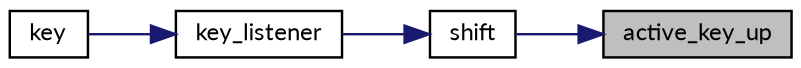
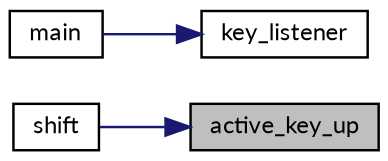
node "key": label "key" -> "main"
edge "key_listener" -> "shift": removed
